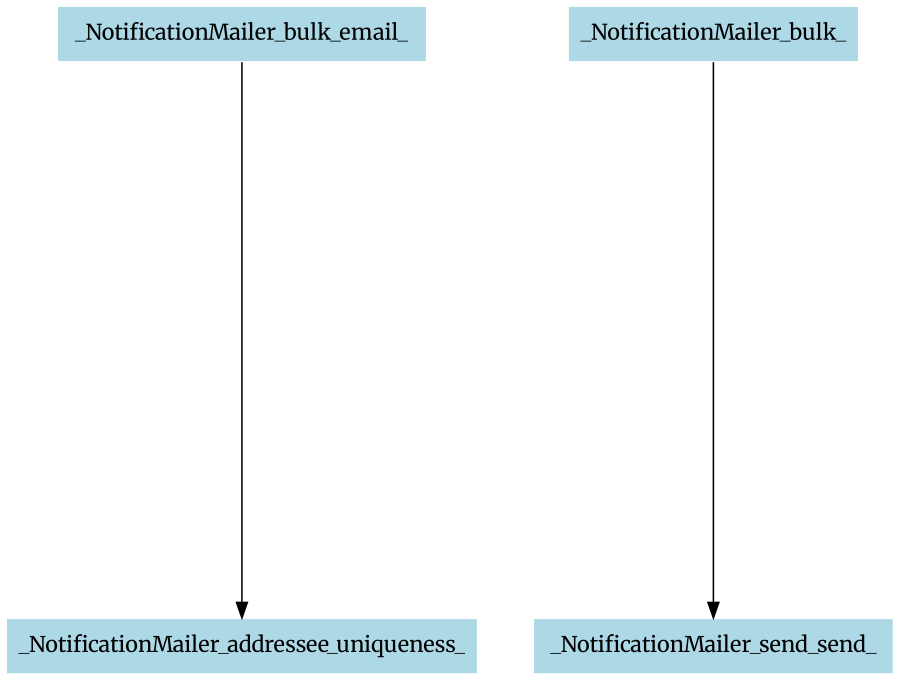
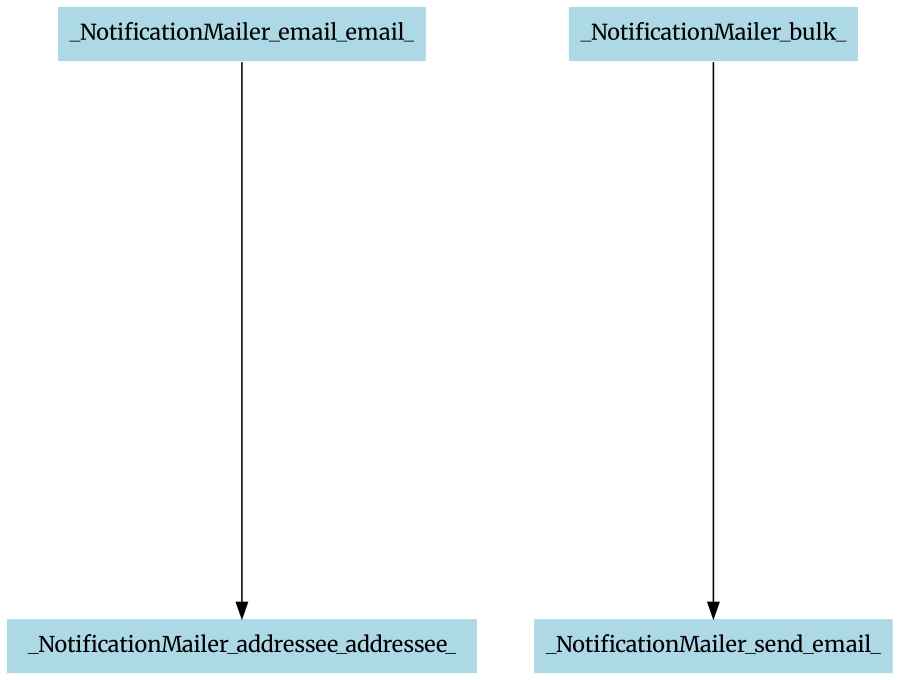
node "_NotificationMailer_bulk_email_": label "_NotificationMailer_bulk_email_" -> "_NotificationMailer_email_email_"
node "_NotificationMailer_addressee_uniqueness_": label "_NotificationMailer_addressee_uniqueness_" -> "_NotificationMailer_addressee_addressee_"
node "_NotificationMailer_send_send_": label "_NotificationMailer_send_send_" -> "_NotificationMailer_send_email_"
